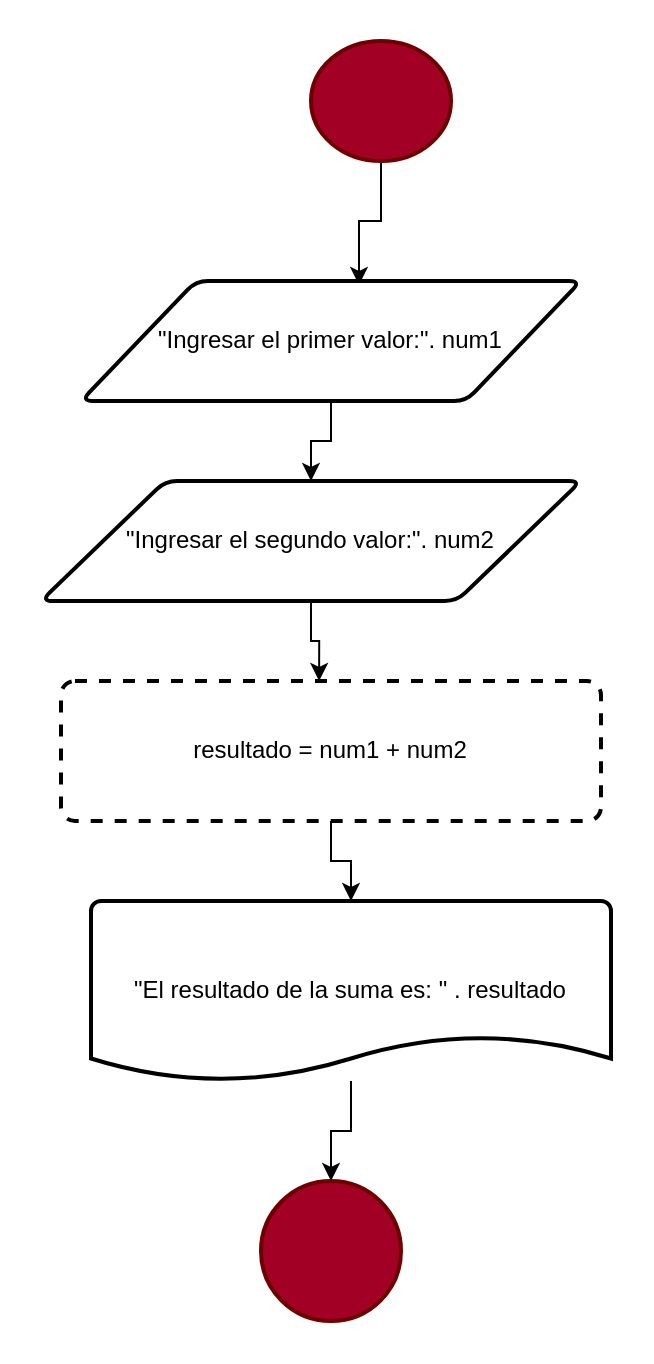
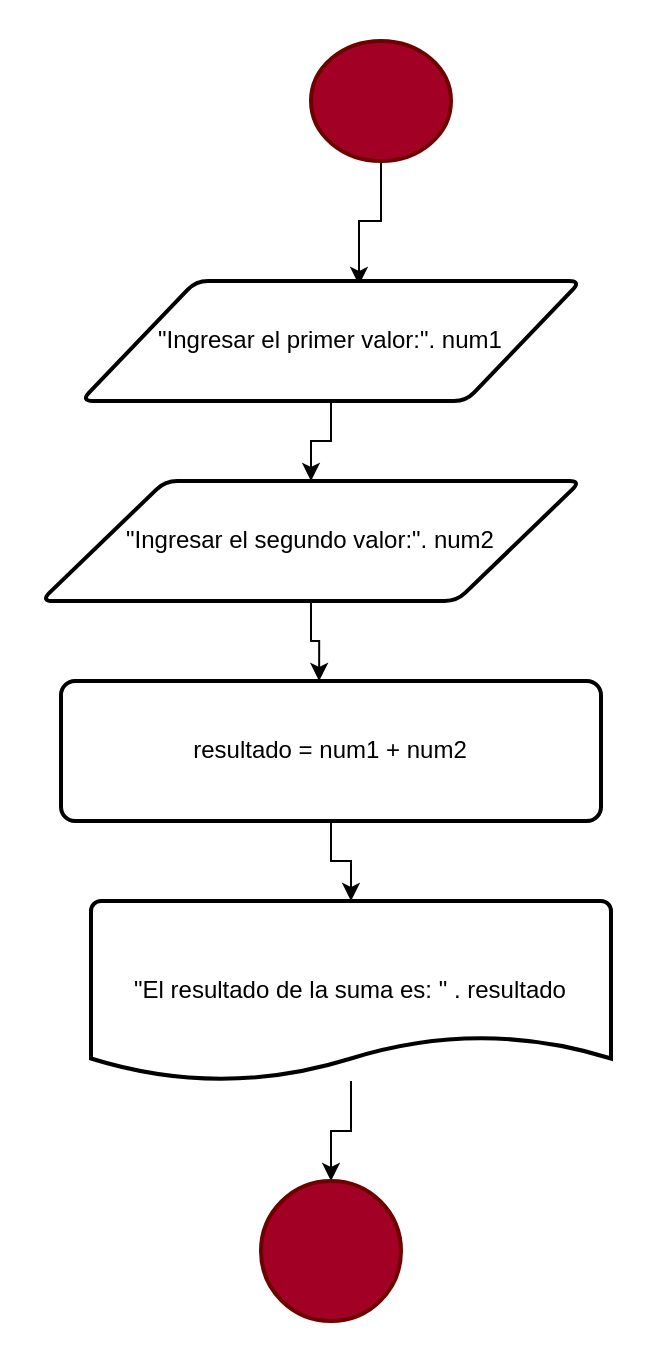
node "resultado = num1 + num2": style dashed -> solid
